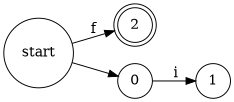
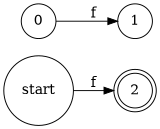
edge "start" -> "0": removed
edge "0" -> "1": label "i" -> "f"
